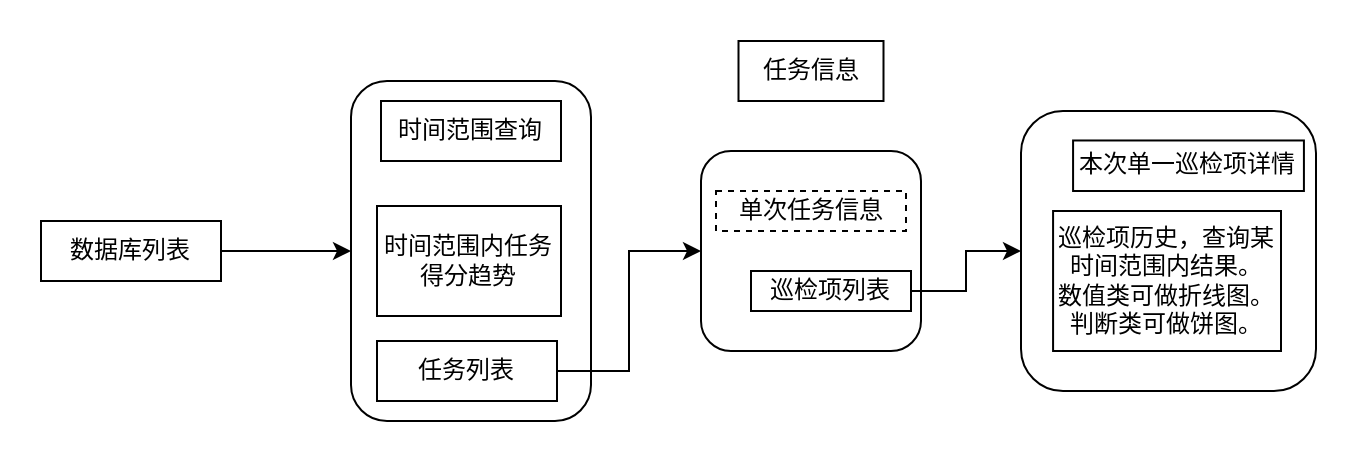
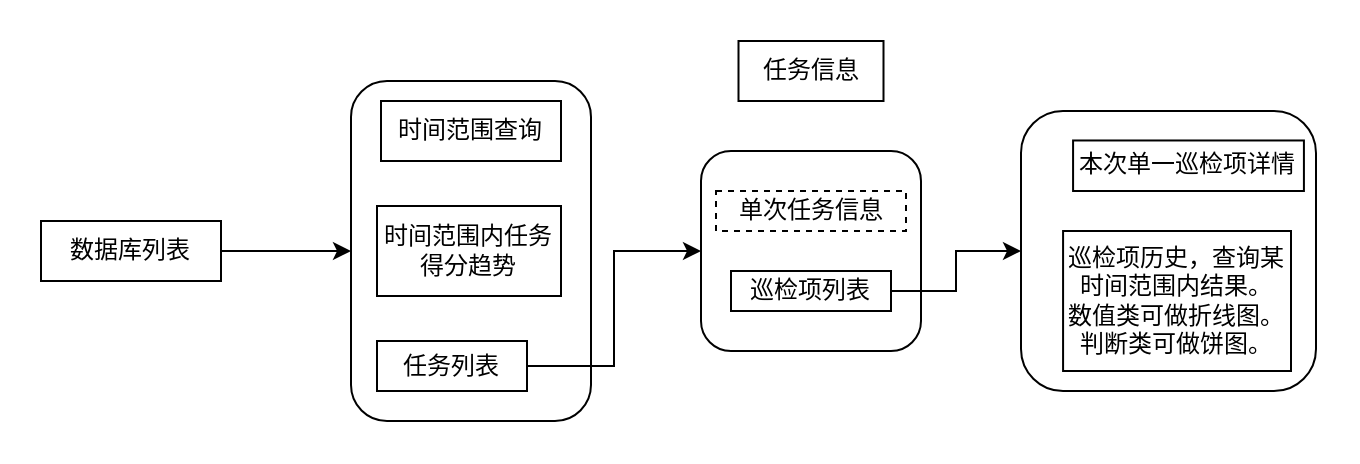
node "时间范围内任务得分趋势": size 184x110 -> 184x90
node "巡检项历史，查询某时间范围内结果。 数值类可做折线图。 判断类可做饼图。": moved (1167, 281) -> (1177, 301)
node "巡检项列表": moved (831, 291) -> (811, 291)
node "任务列表": size 180x60 -> 150x50
